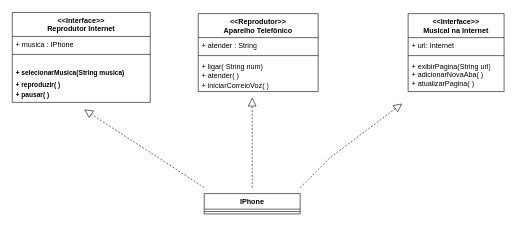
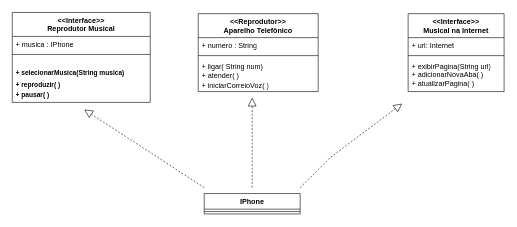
node "<<Interface>> Reprodutor Internet": label "<<Interface>> Reprodutor Internet" -> "<<Interface>> Reprodutor Musical"
node "+ atender : String": label "+ atender : String" -> "+ numero : String"
